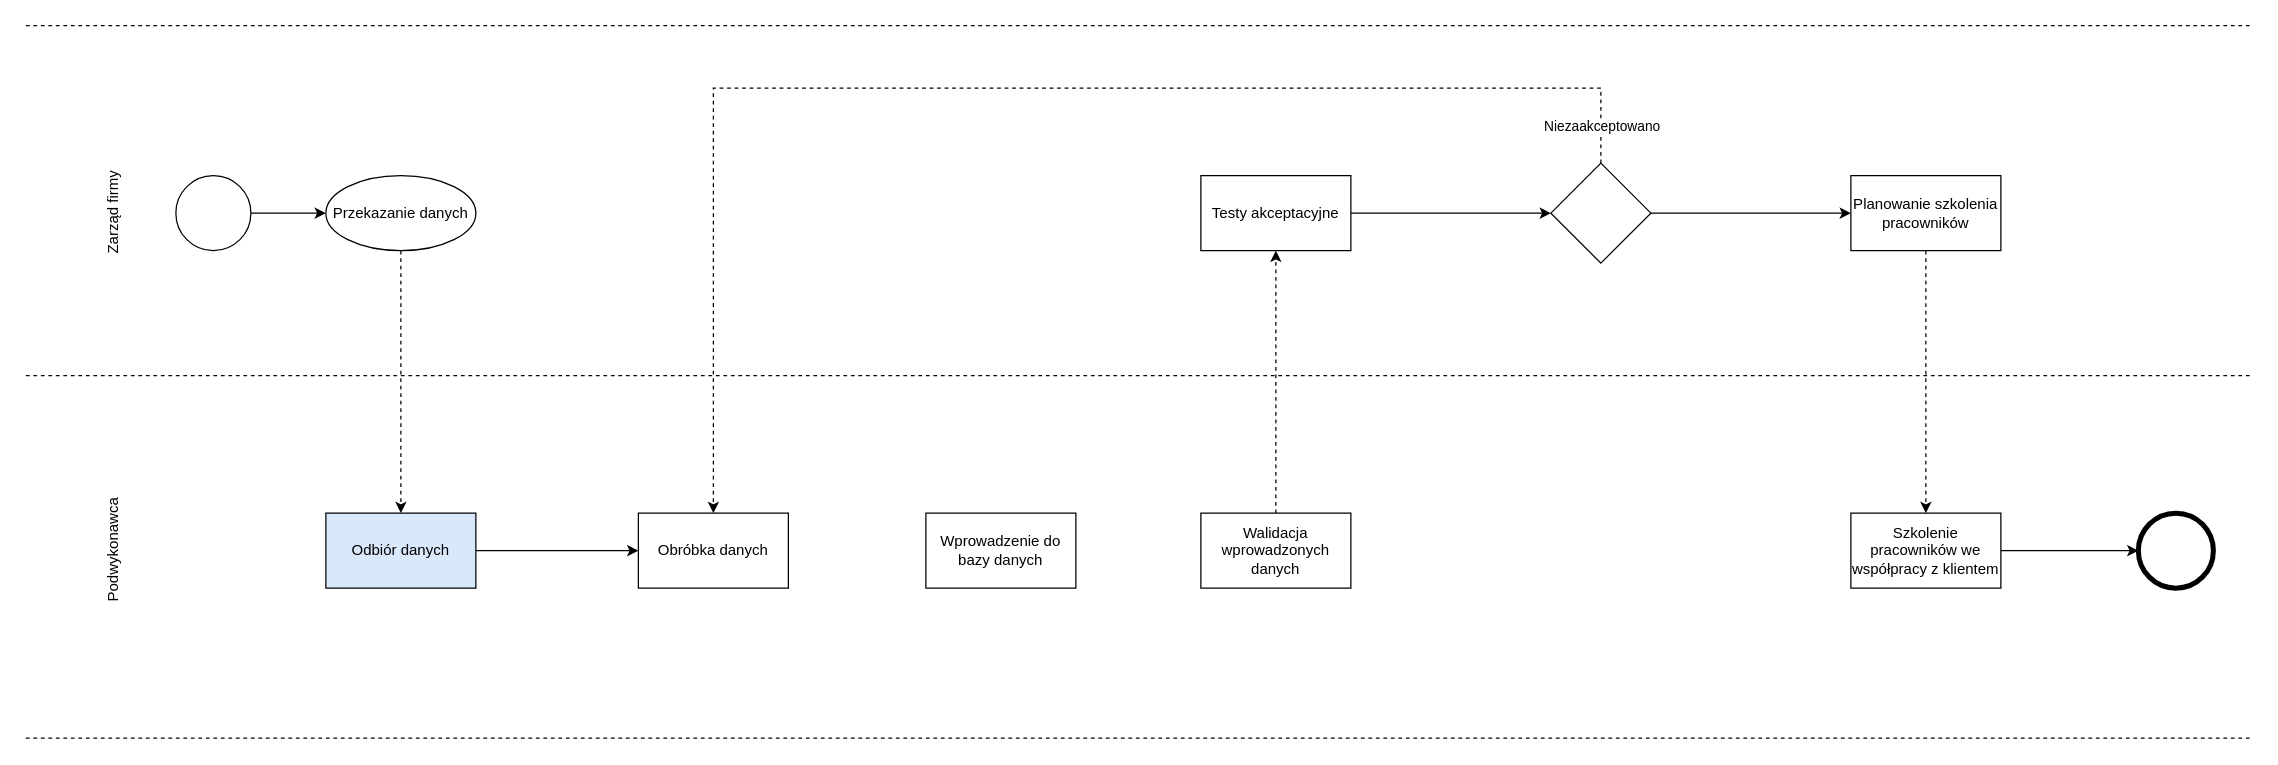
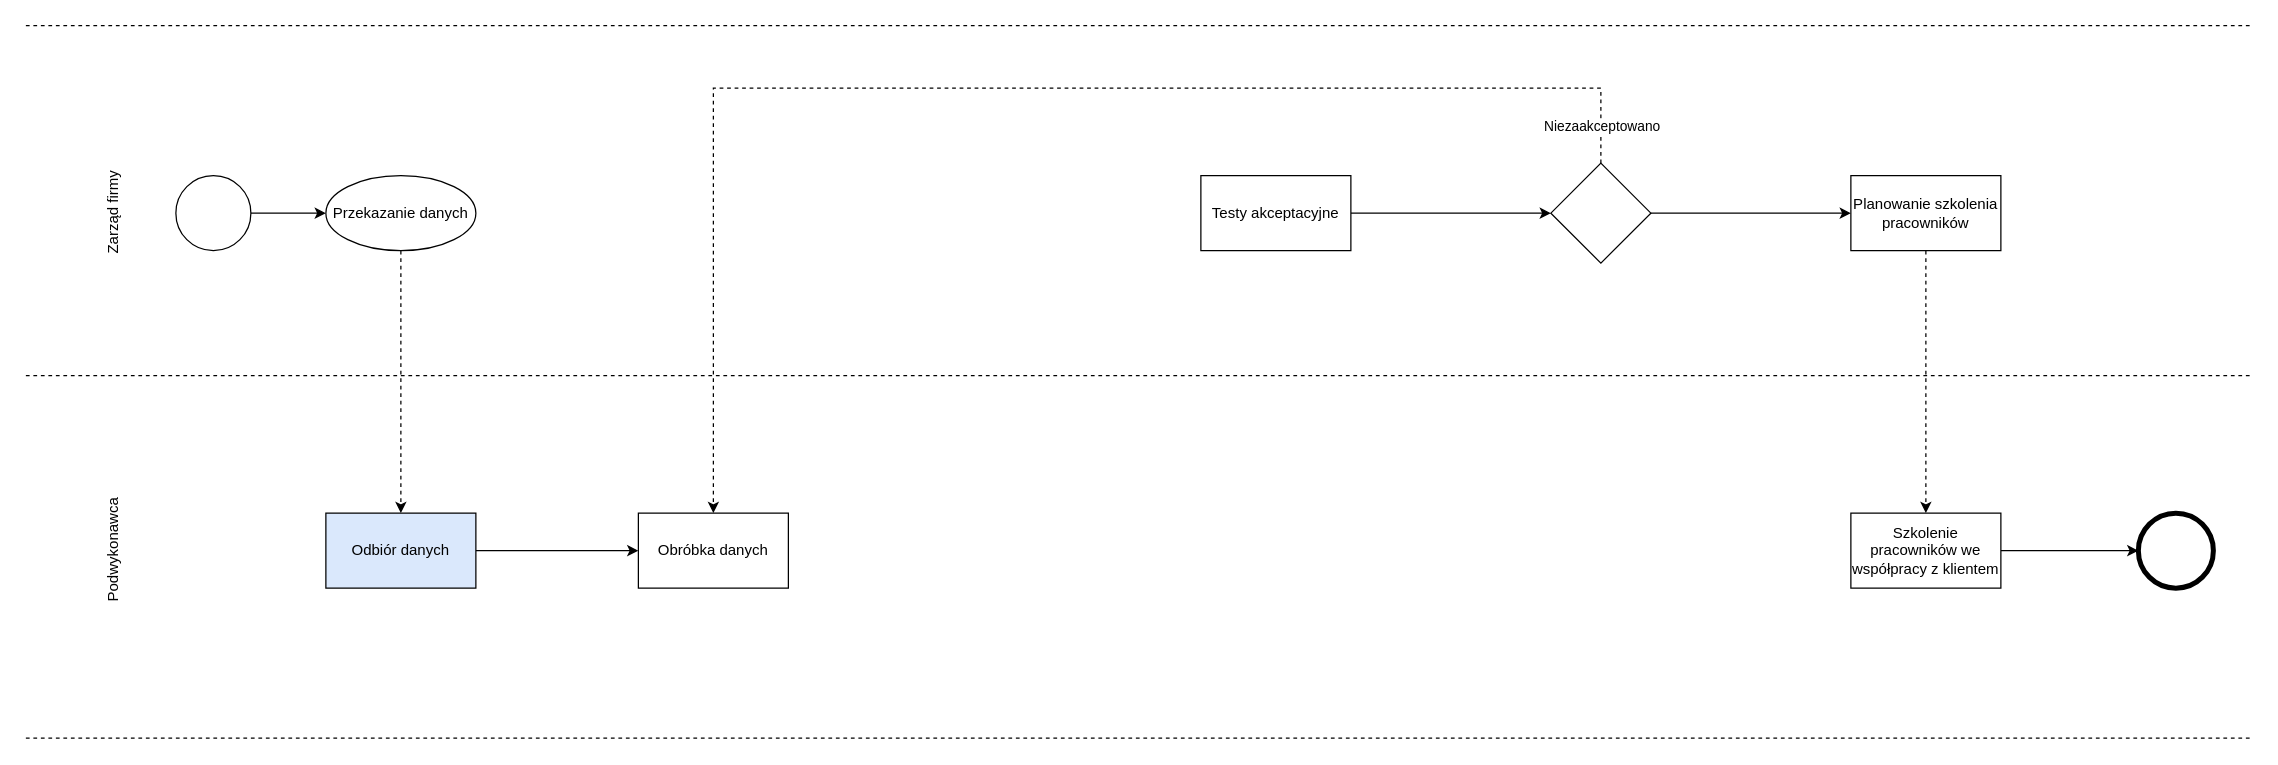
edge "Walidacja wprowadzonych danych" -> "Testy akceptacyjne": removed
node "Wprowadzenie do bazy danych": removed
node "Walidacja wprowadzonych danych": removed
